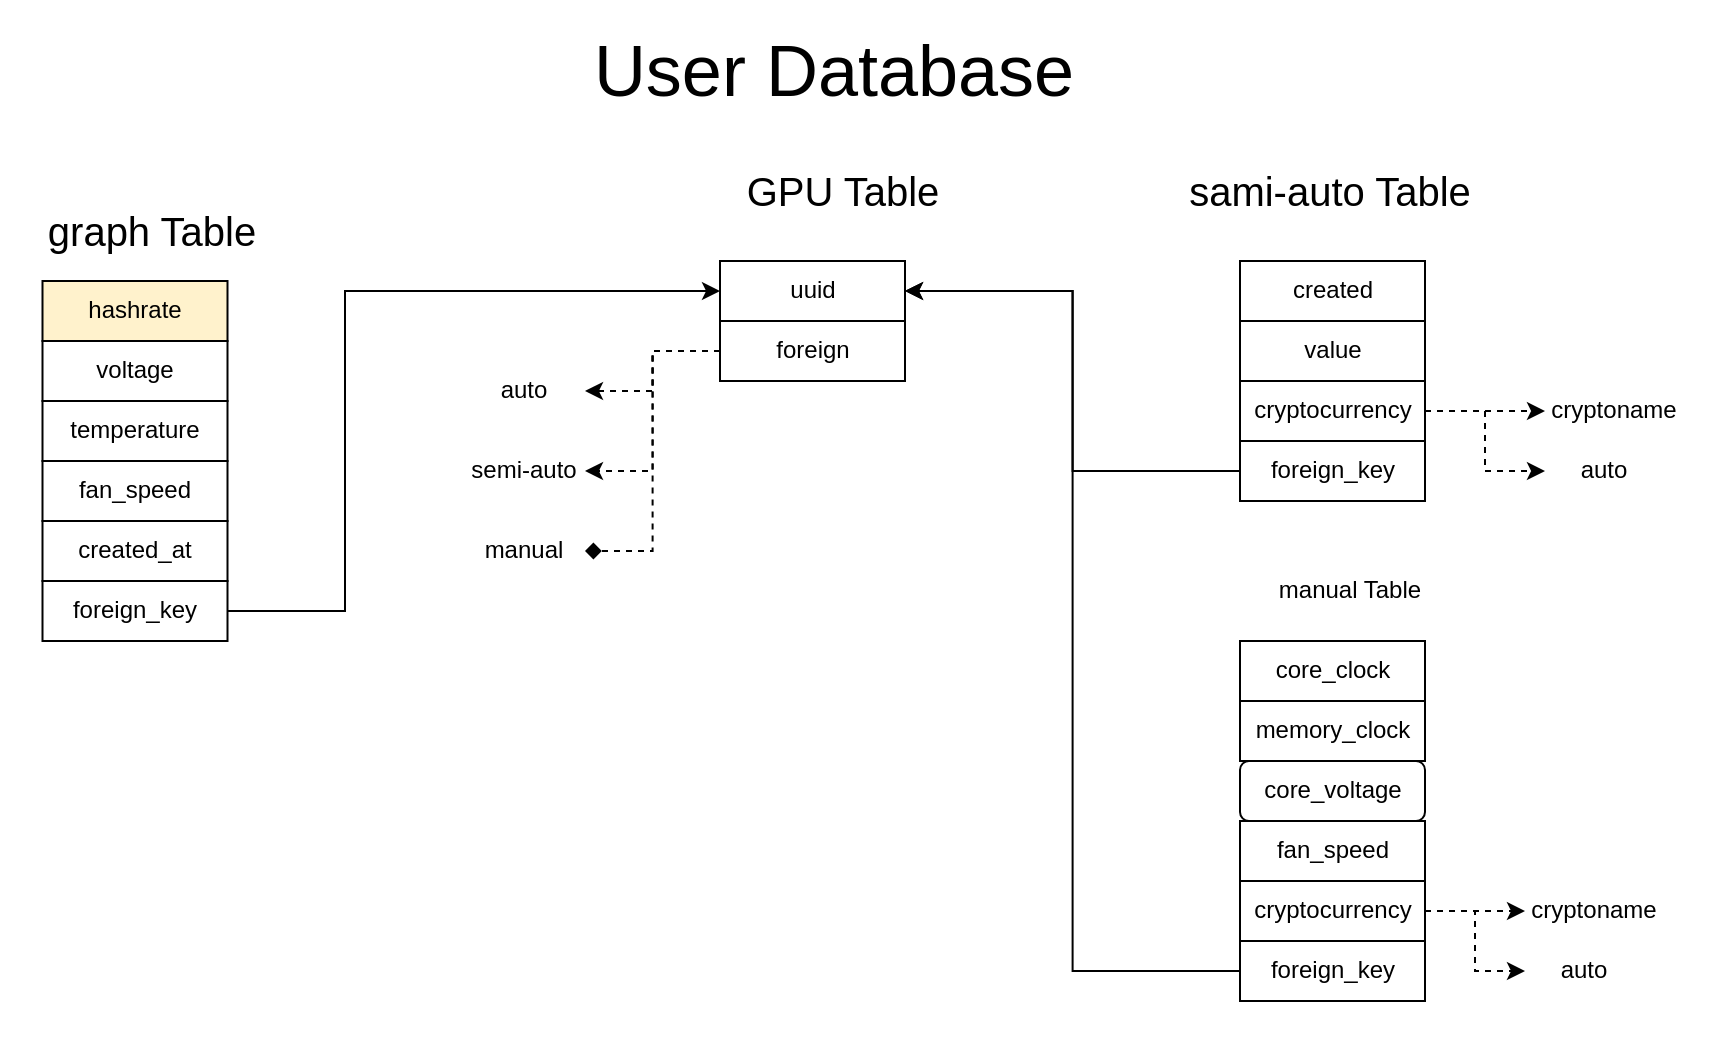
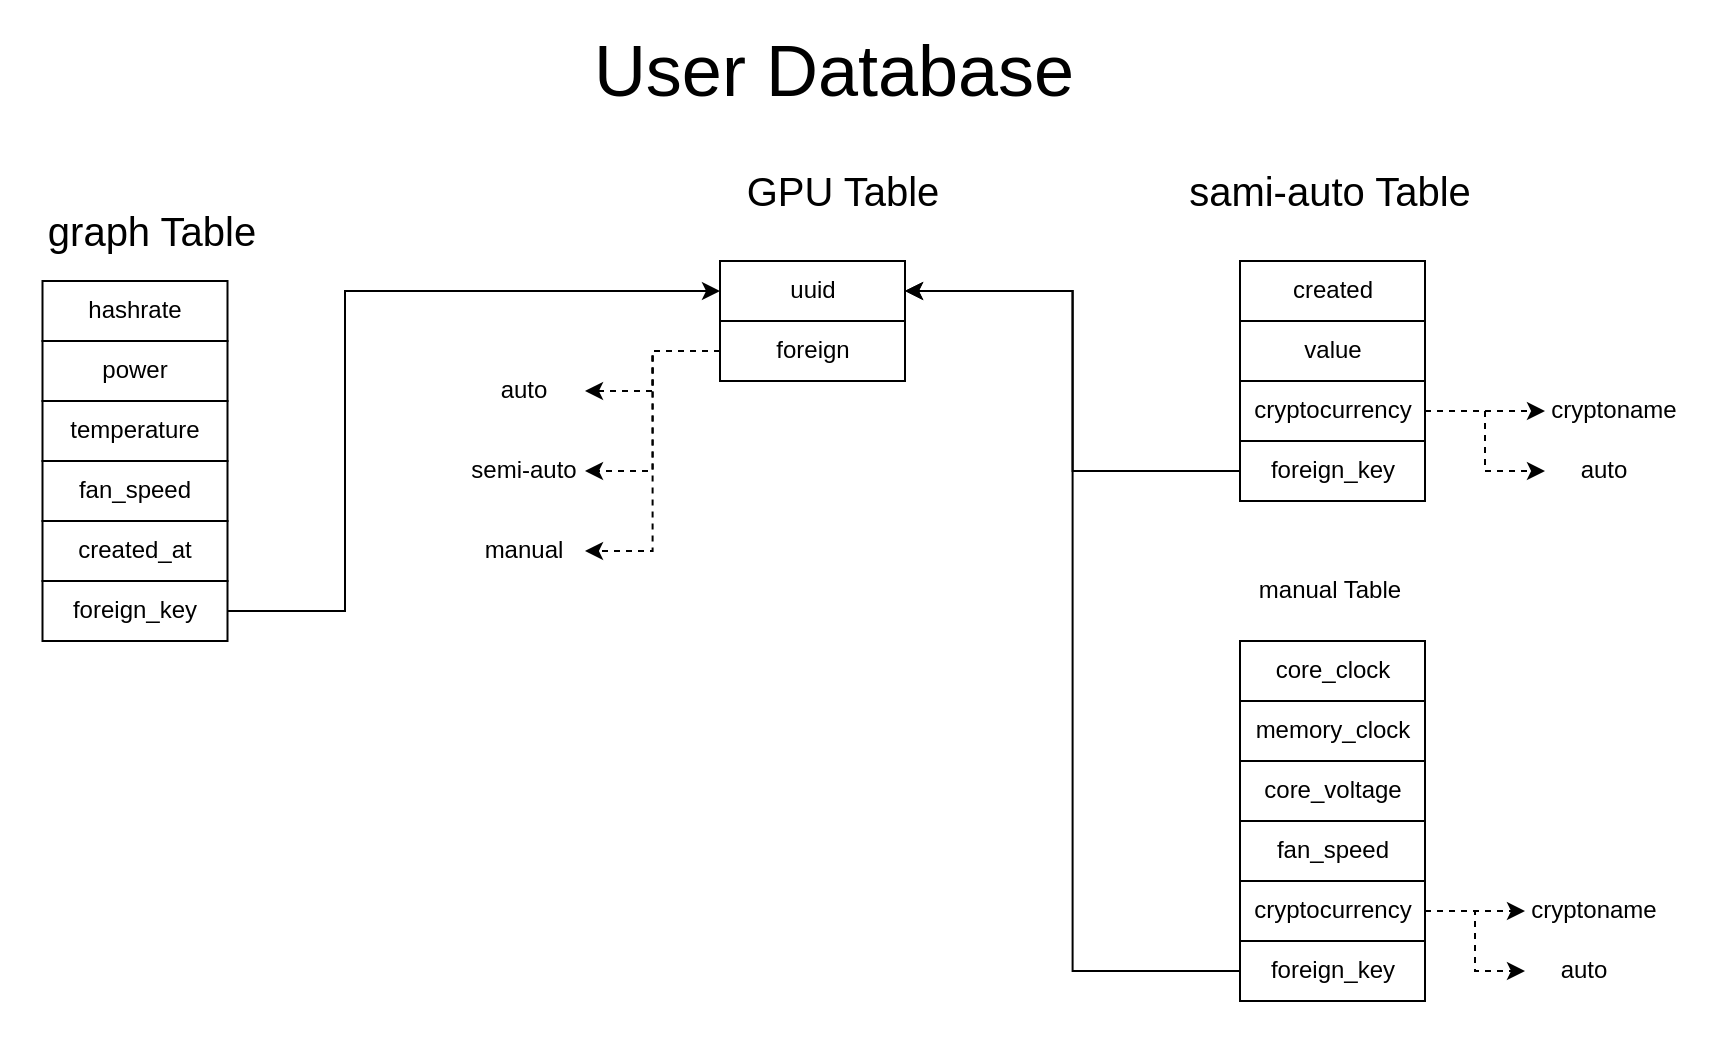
node "hashrate": fillcolor #fff2cc -> #ffffff
node "voltage": label "voltage" -> "power"
edge "foreign" -> "manual": arrowhead diamond -> classic
node "manual Table": moved (1350, 591) -> (1330, 591)
node "core_voltage": shape rounded rectangle -> rectangle
